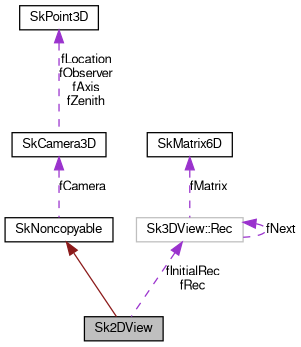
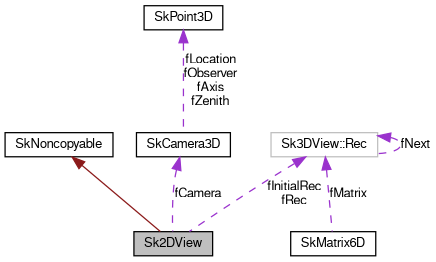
edge "SkNoncopyable" -> "SkCamera3D": now "Sk2DView" -> "SkCamera3D"
edge "Sk3DView::Rec" -> "SkMatrix6D": reversed
